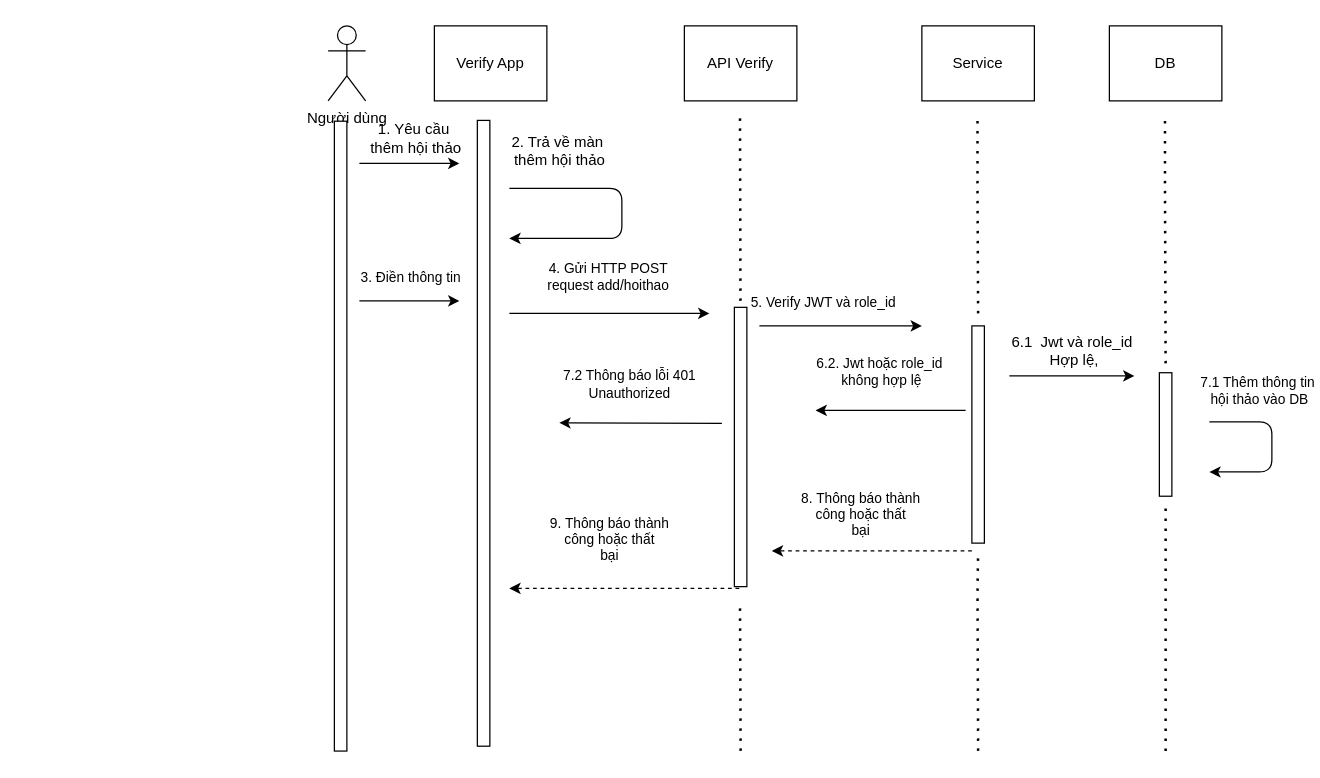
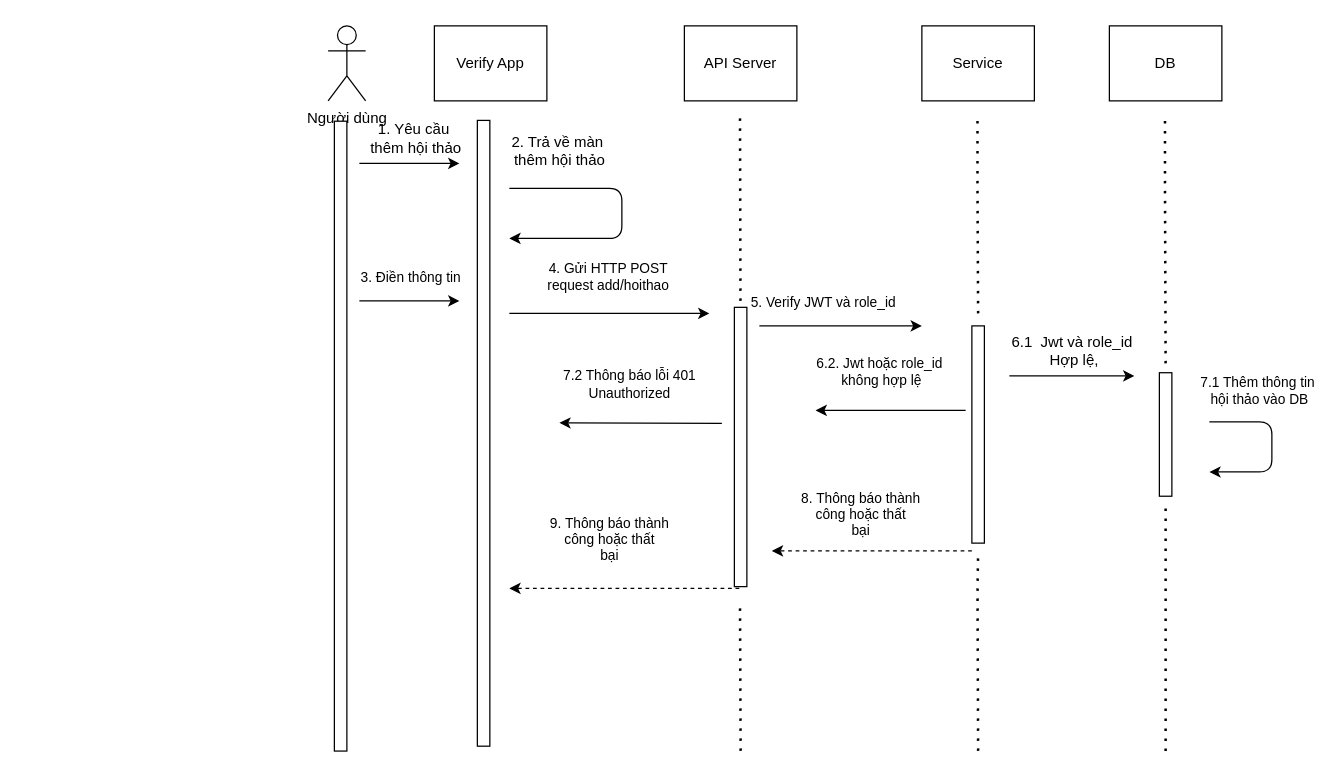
node "API Verify": label "API Verify" -> "API Server"
